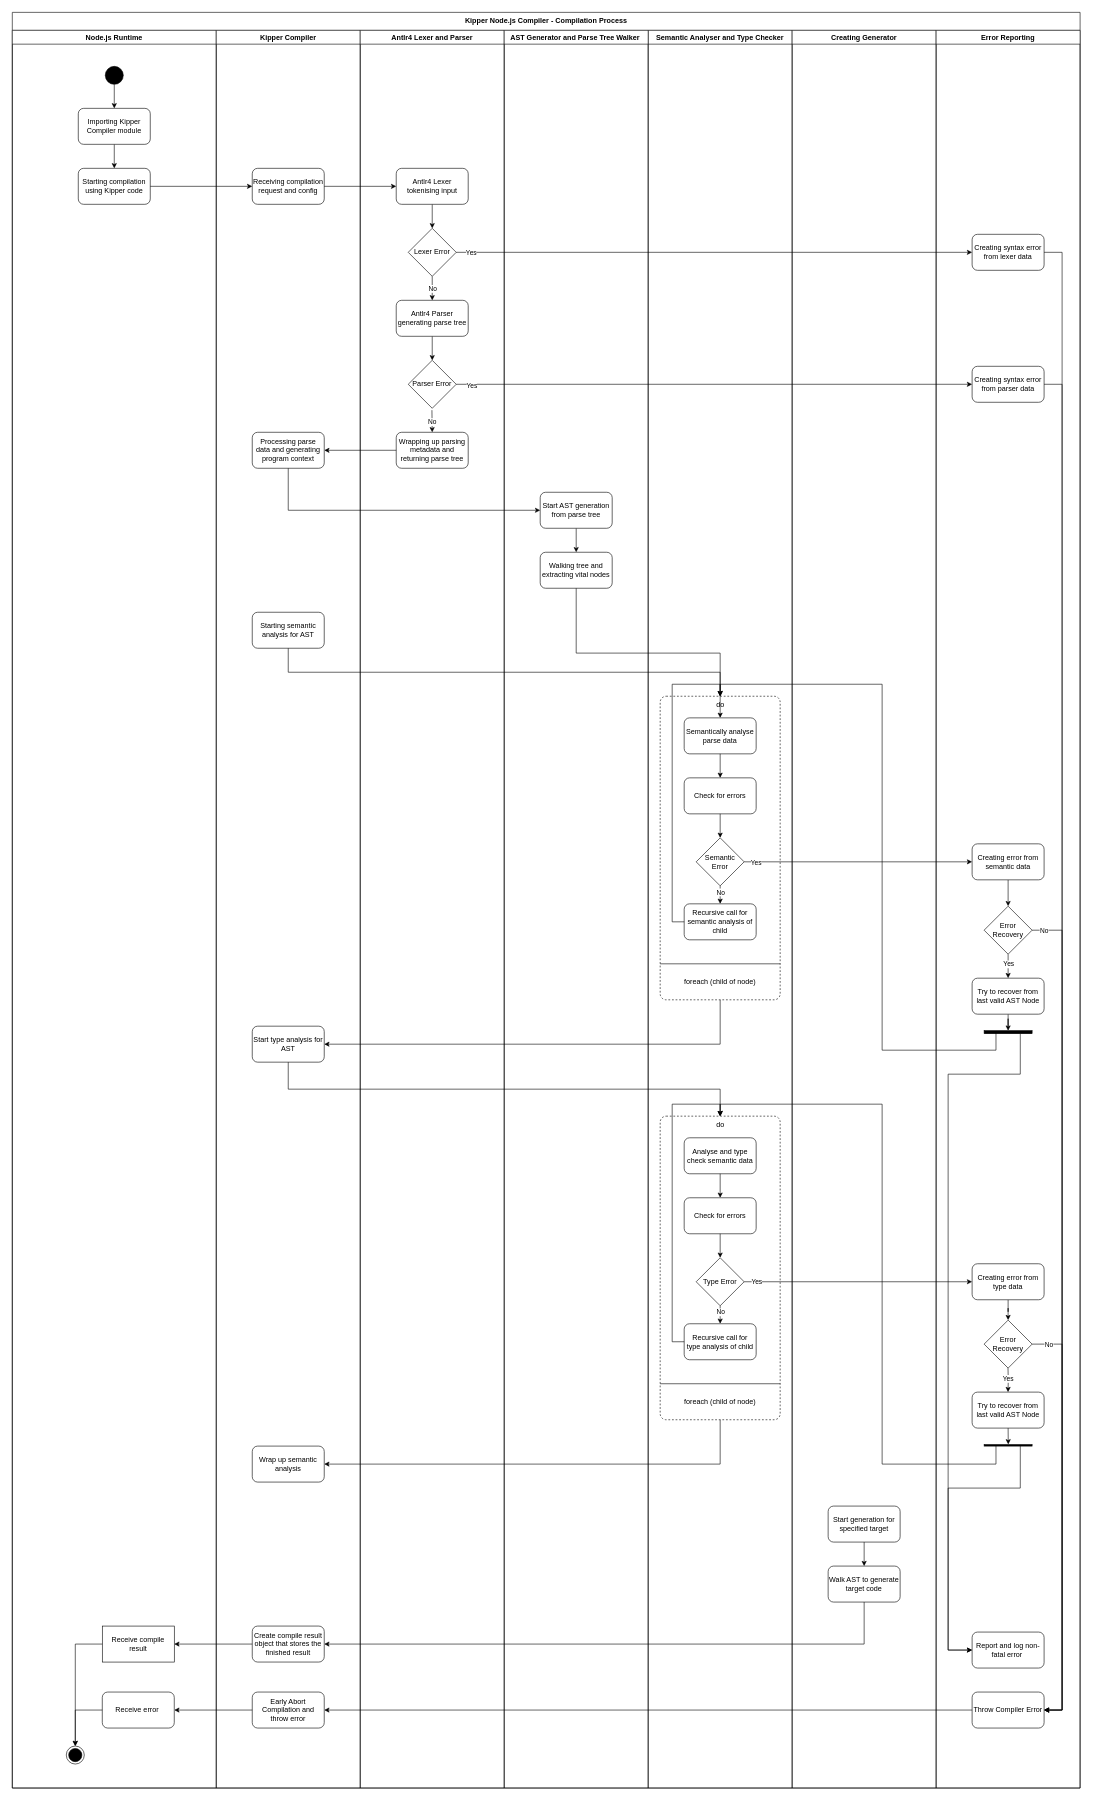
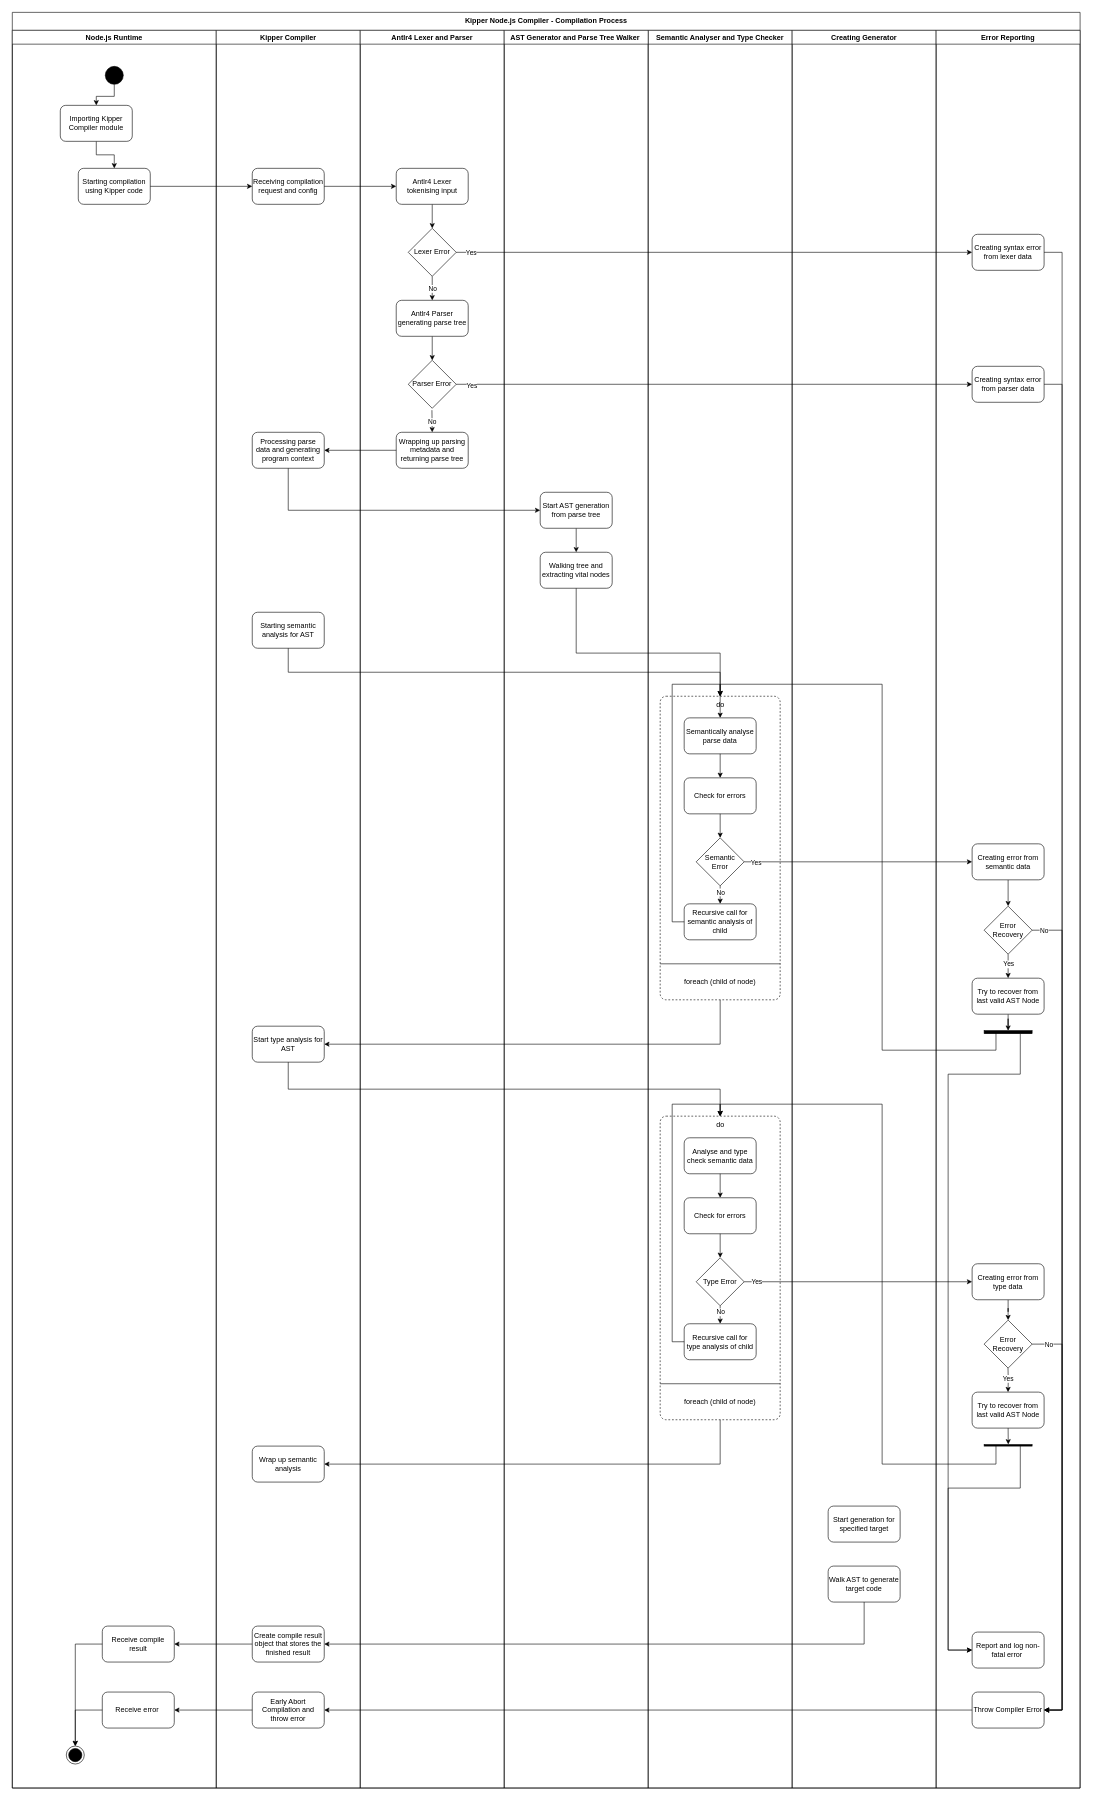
node "Importing Kipper Compiler module": moved (114, 126) -> (96, 123)
edge "Start generation for specified target" -> "Walk AST to generate target code": removed
node "Receive compile result": shape rectangle -> rounded rectangle
